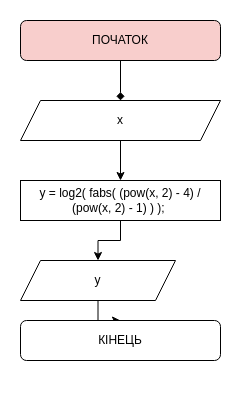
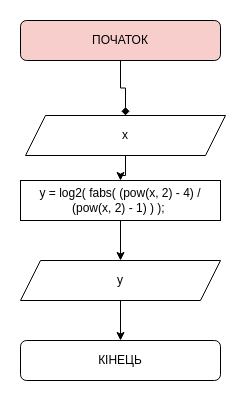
node "x": moved (121, 121) -> (126, 136)
node "y": size 155x40 -> 200x40
node "КІНЕЦЬ": moved (121, 341) -> (121, 361)
